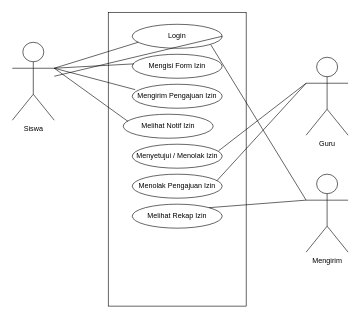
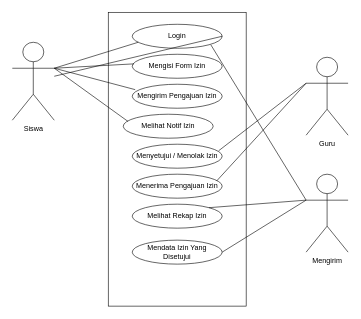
node "Menolak Pengajuan Izin": label "Menolak Pengajuan Izin" -> "Menerima Pengajuan Izin"
edge "Mengirim" -- "Mendata Izin Yang Disetujui": added
node "Mendata Izin Yang Disetujui": added
